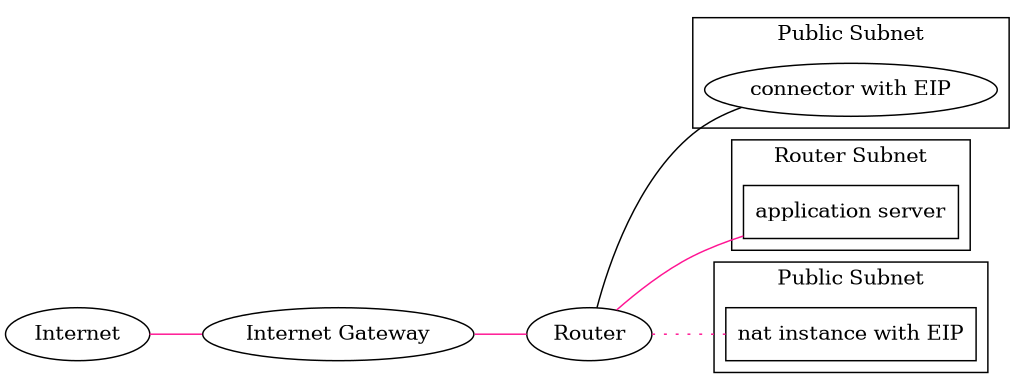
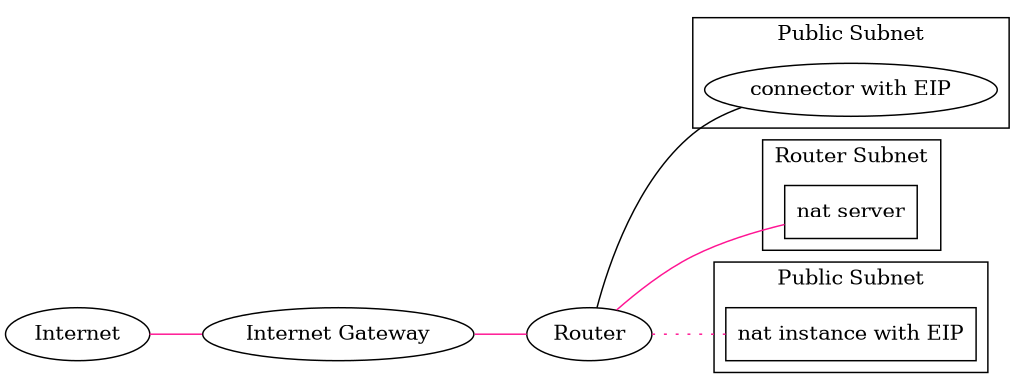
node "application server": label "application server" -> "nat server"
